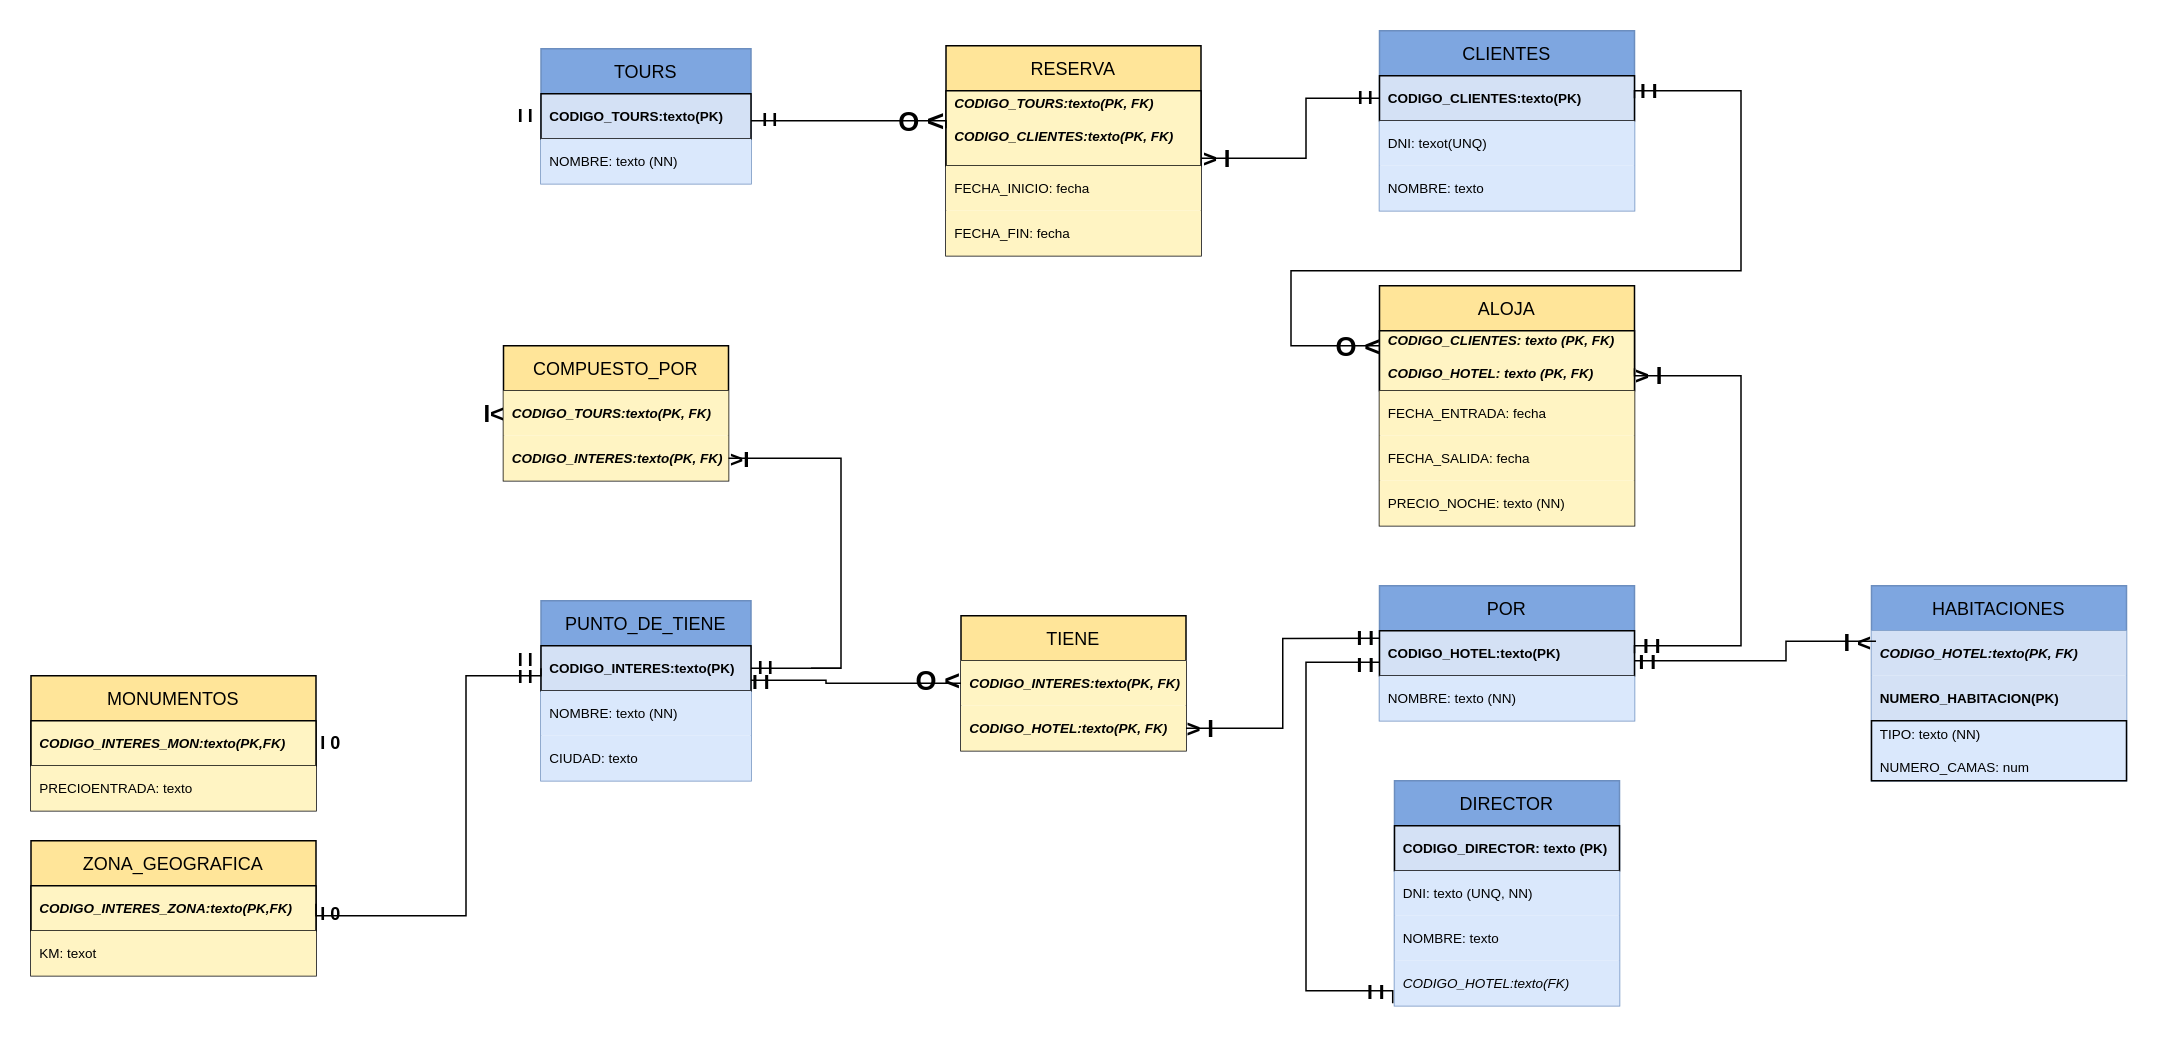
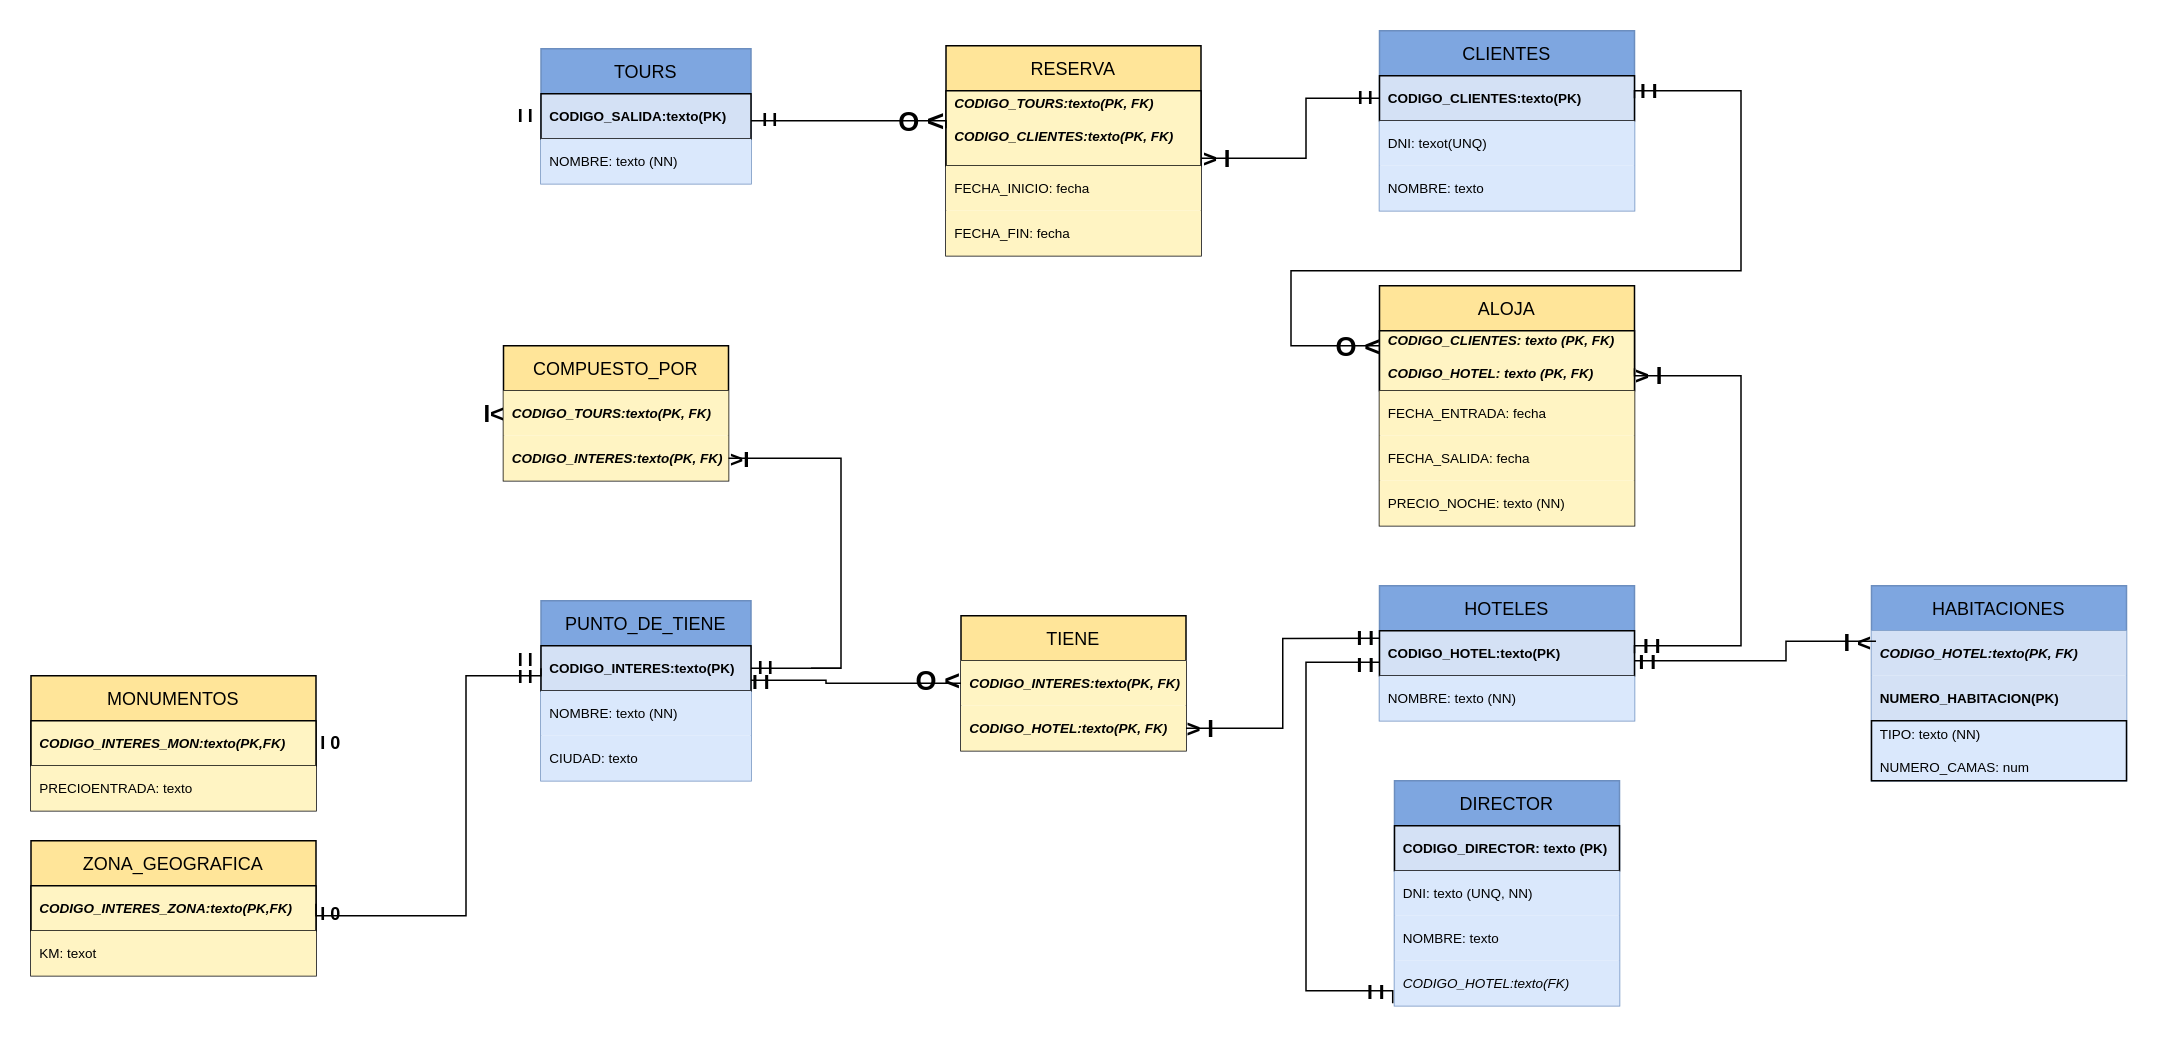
node "CODIGO_TOURS:texto(PK)": label "CODIGO_TOURS:texto(PK)" -> "CODIGO_SALIDA:texto(PK)"
node "POR": label "POR" -> "HOTELES"
